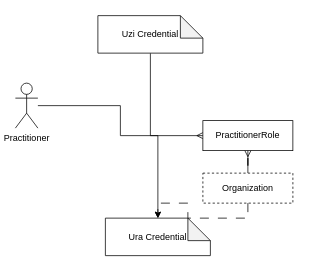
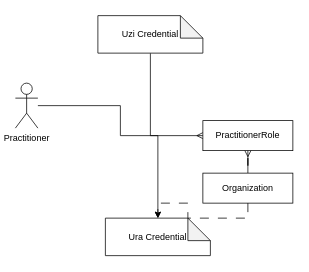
node "Organization": style dashed -> solid
